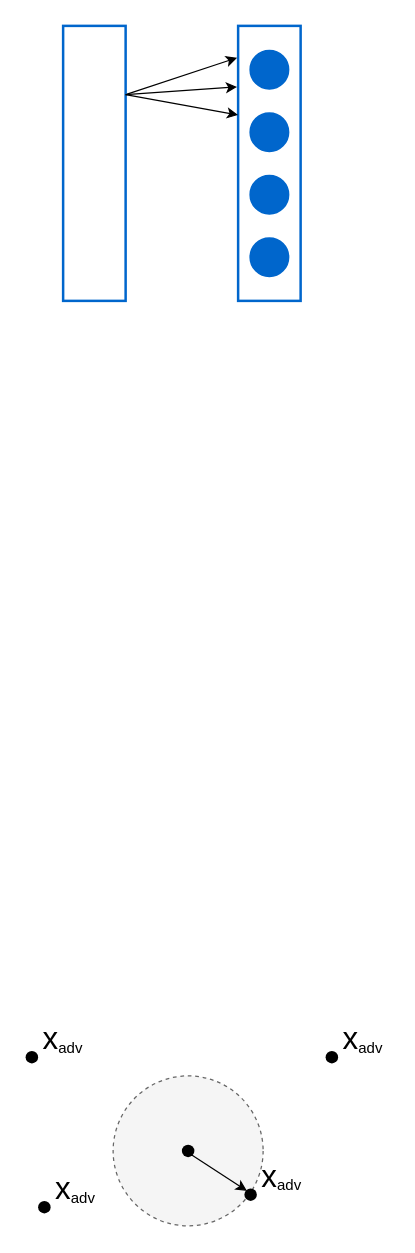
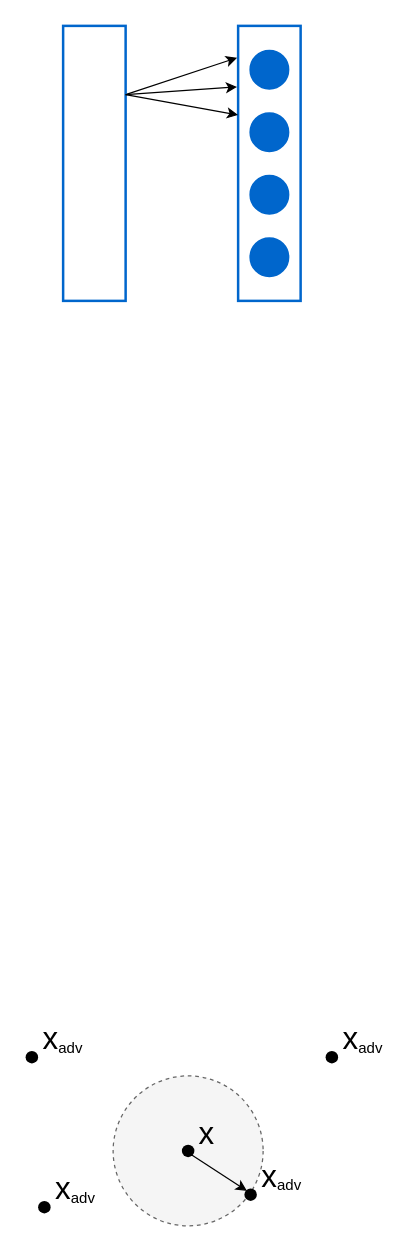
node "x": added
